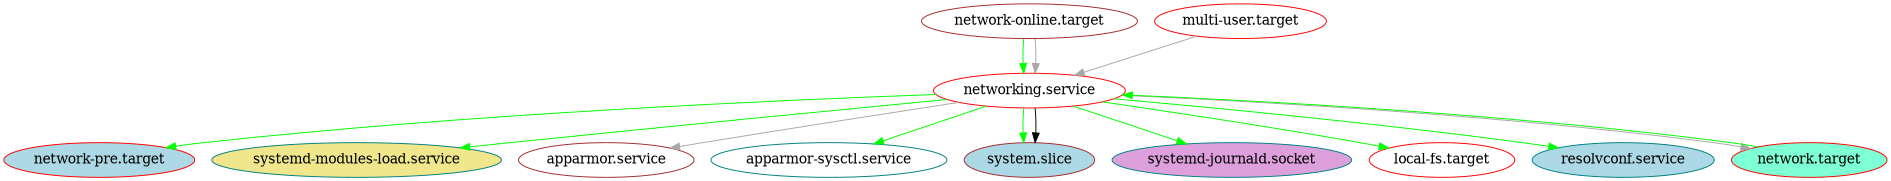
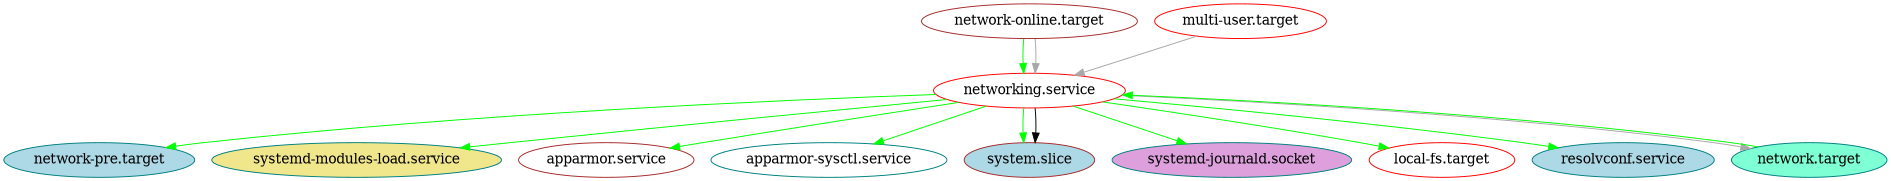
edge "networking.service" -> "apparmor.service": color grey66 -> green
node "network-pre.target": color red -> teal
node "network.target": color red -> teal
